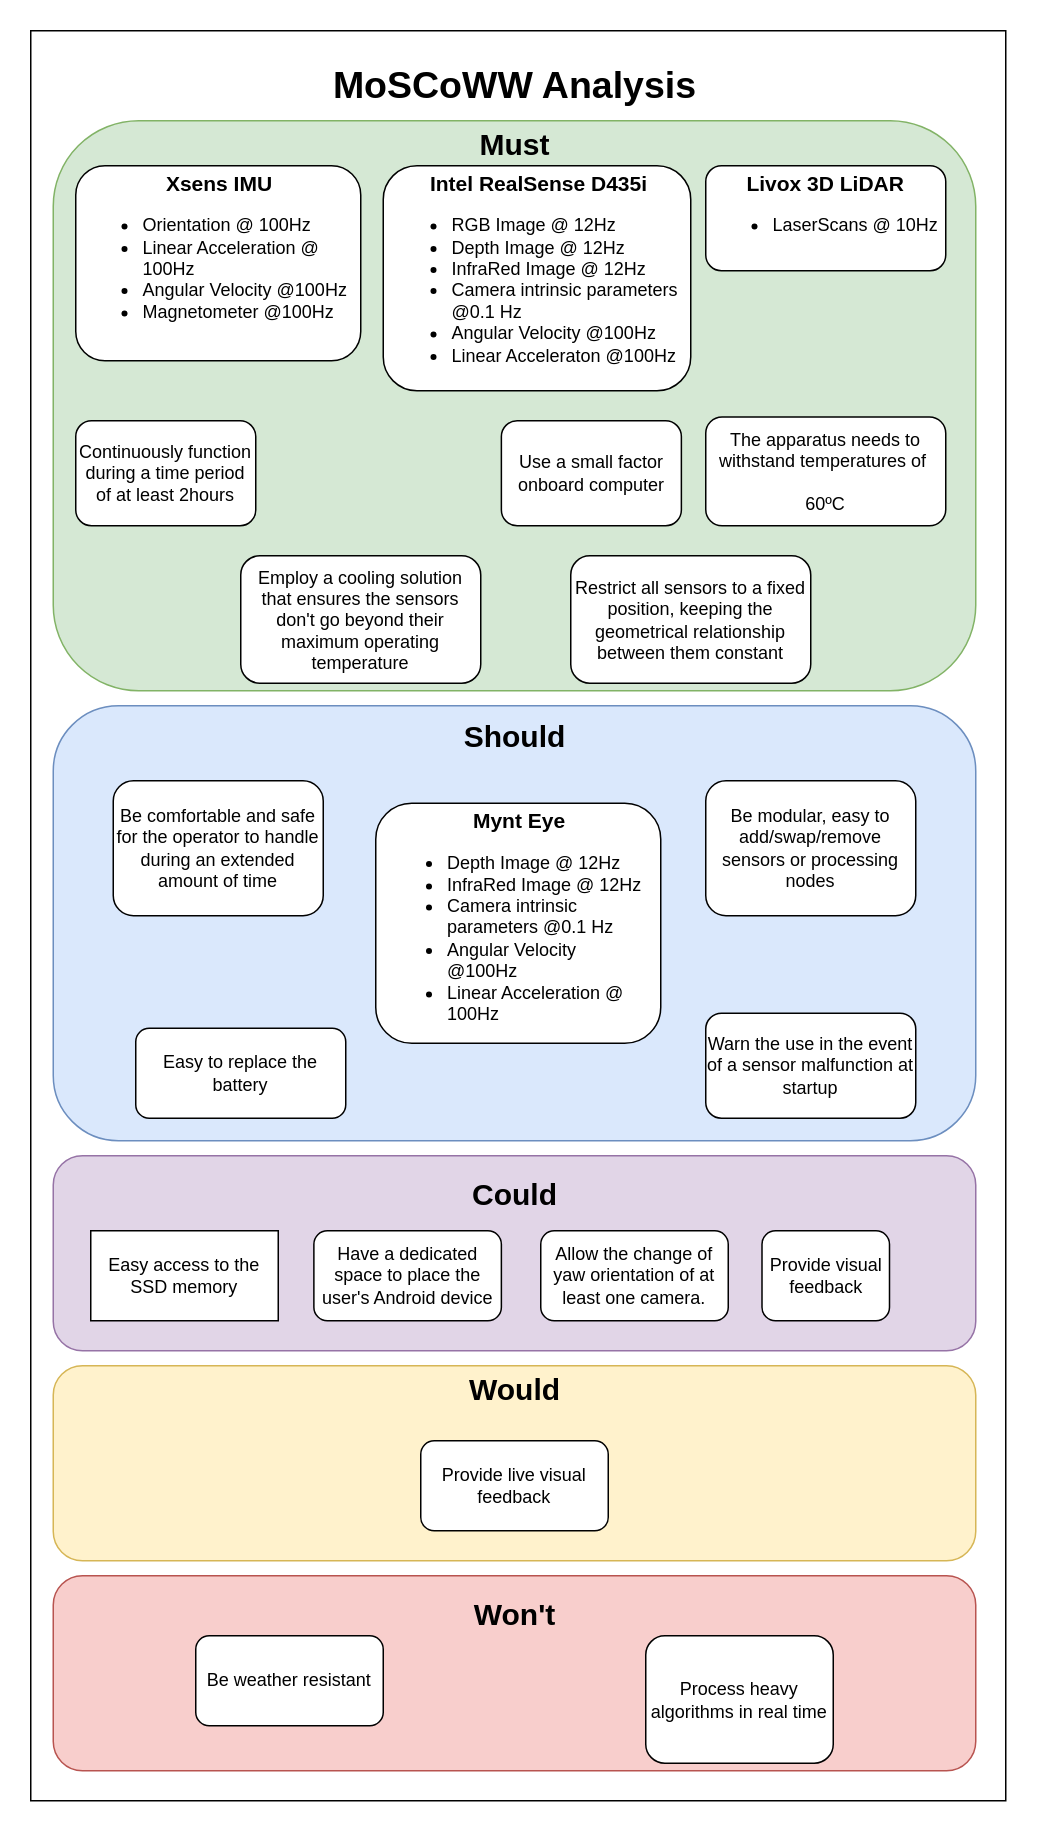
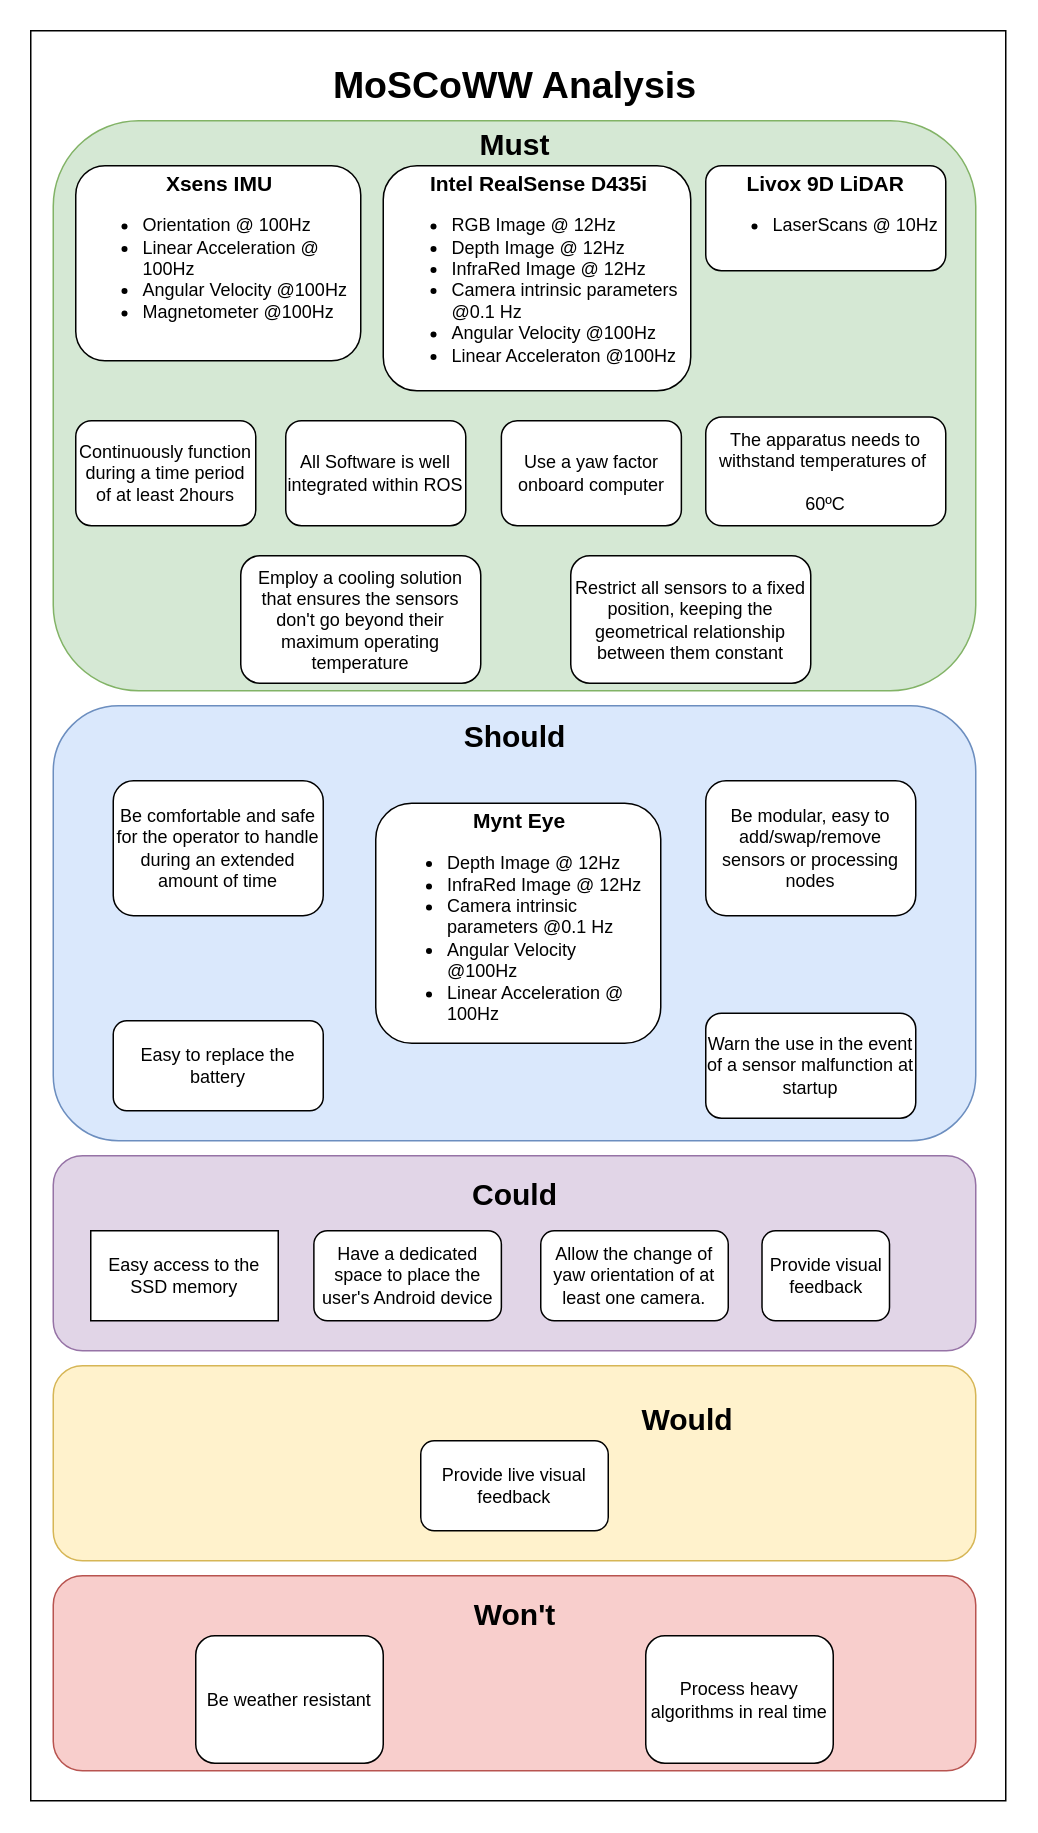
node "Livox 3D LiDAR LaserScans @ 10Hz": label "Livox 3D LiDAR LaserScans @ 10Hz" -> "Livox 9D LiDAR LaserScans @ 10Hz"
node "All Software is well integrated within ROS": added
node "Use a small factor onboard computer": label "Use a small factor onboard computer" -> "Use a yaw factor onboard computer"
node "Easy to replace the battery": moved (241, 1073) -> (218, 1066)
node "Would": moved (515, 1388) -> (687, 1418)
node "Be weather resistant": size 188x90 -> 188x128
